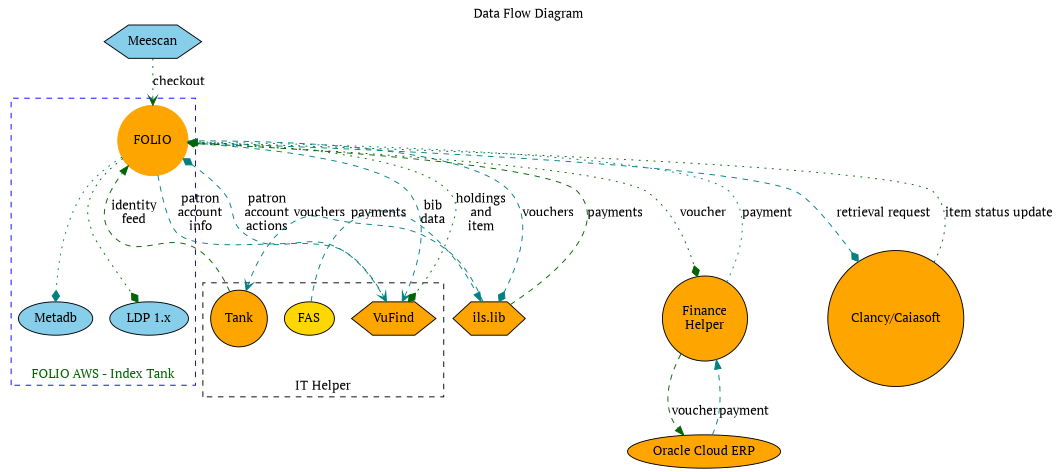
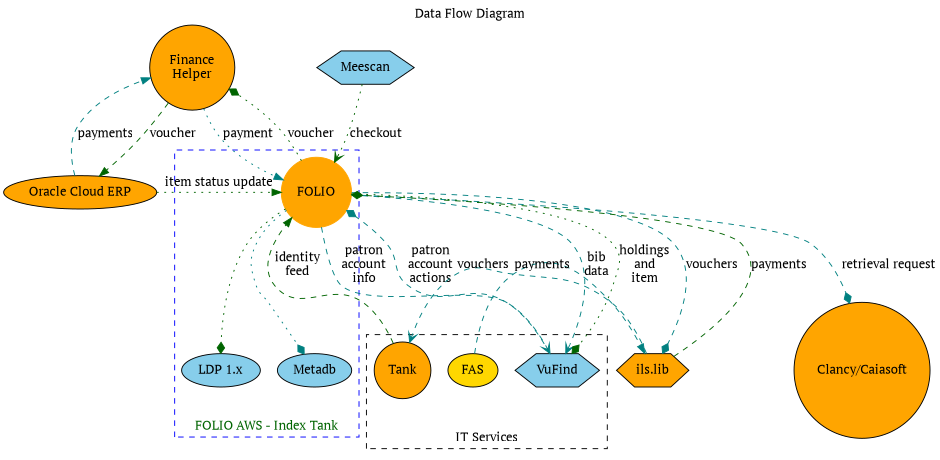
edge "Clancy/Caiasoft" -> "FOLIO": now "Oracle Cloud ERP" -> "FOLIO"
node "VuFind": fillcolor orange -> skyblue
cluster "IT Helper": label "IT Helper" -> "IT Services"
edge "Oracle Cloud ERP" -> "Finance Helper": label "payment" -> "payments"
